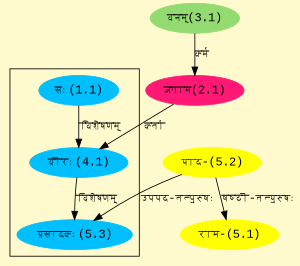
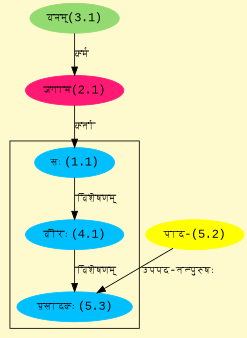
edge "जगाम(2.1)" -> "वीरः(4.1)": now "जगाम(2.1)" -> "सः(1.1)"
node "राम-(5.1)": removed
